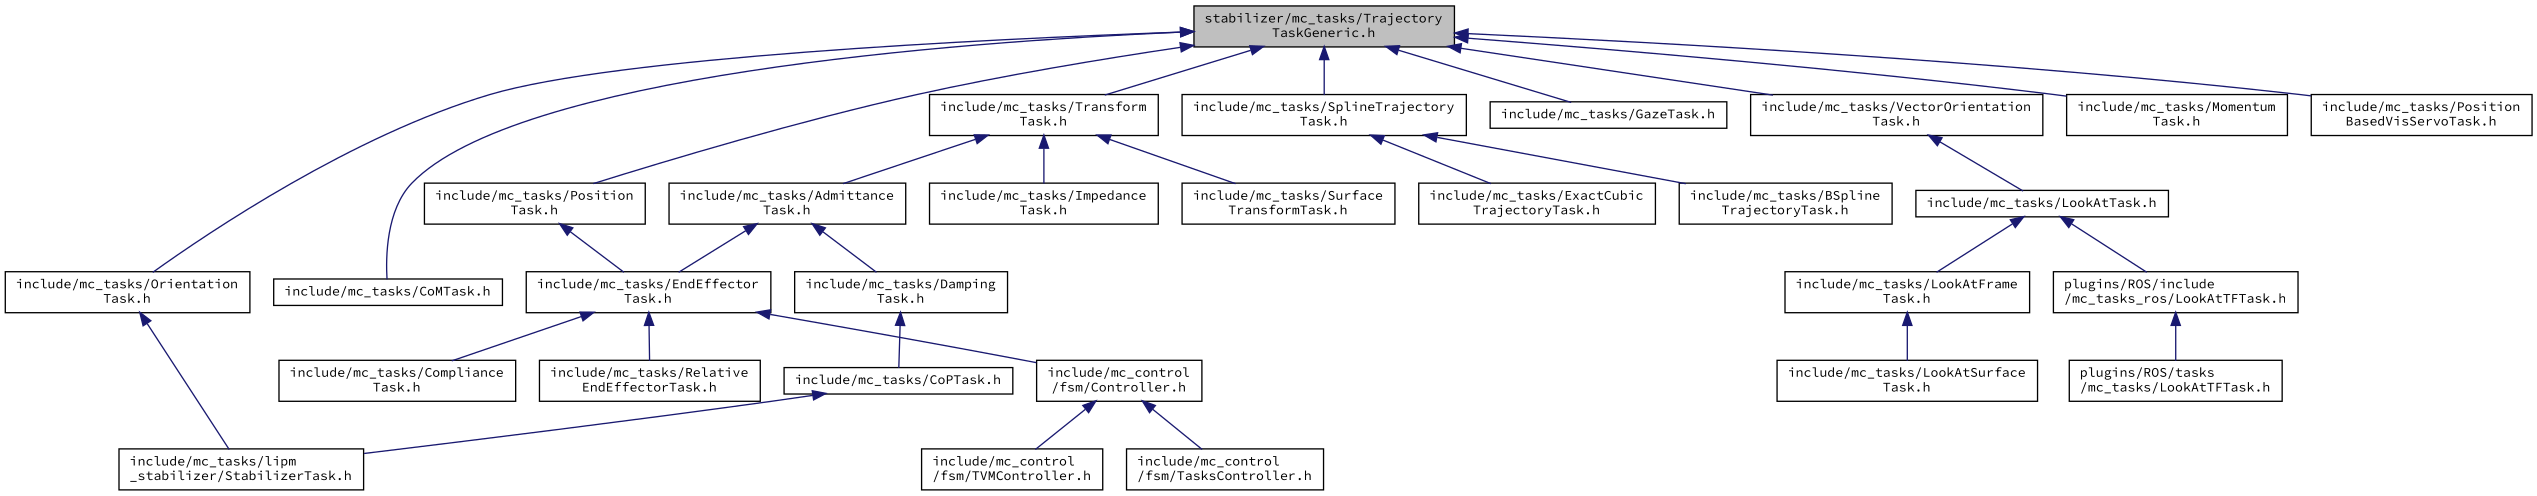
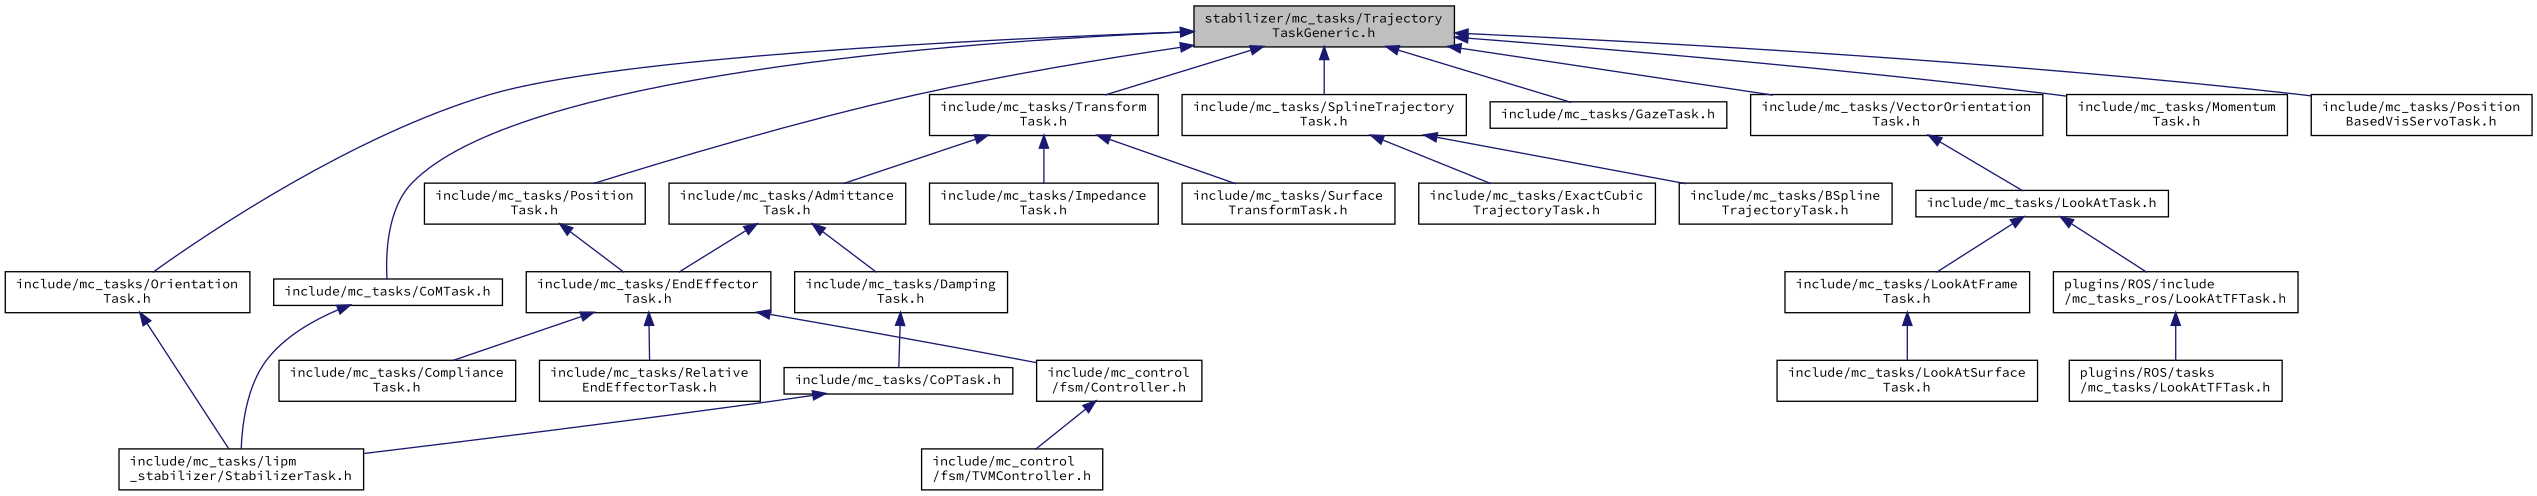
edge "include/mc_tasks/lipm _stabilizer/StabilizerTask.h" -> "include/mc_tasks/CoMTask.h": added
node "include/mc_control /fsm/TasksController.h": removed
